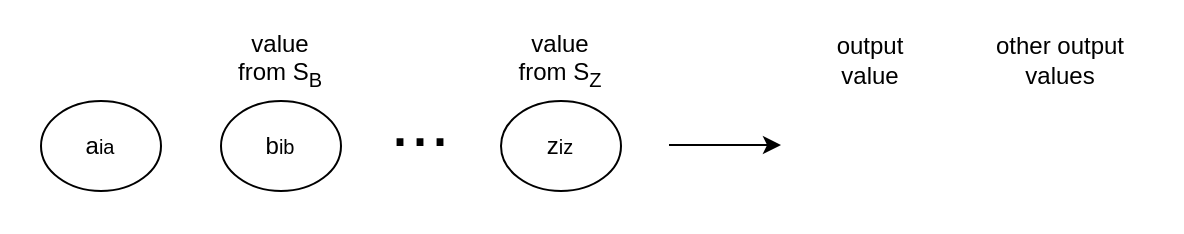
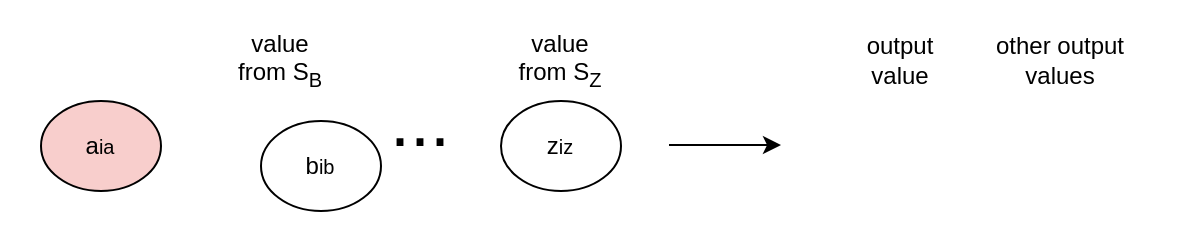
node "output value": moved (871, 61) -> (901, 61)
node "aia": fillcolor #ffffff -> #f8cecc
node "bib": moved (281, 146) -> (321, 166)
